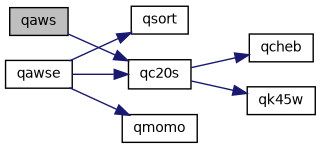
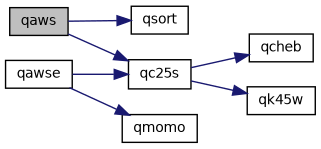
edge "qawse" -> "qsort": now "qaws" -> "qsort"
node "qc20s": label "qc20s" -> "qc25s"
